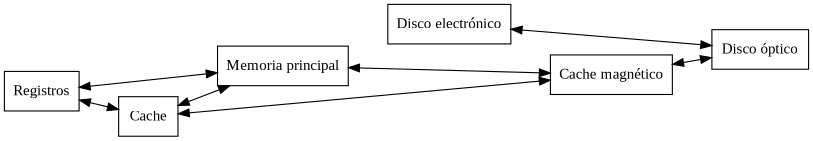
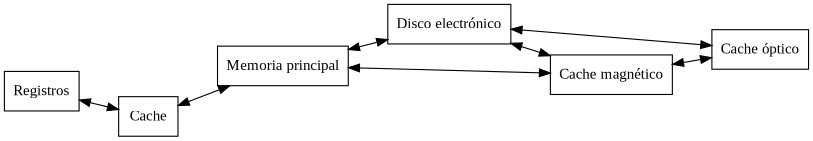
node "Disco óptico": label "Disco óptico" -> "Cache óptico"
edge "Memoria principal" -- "Registros": now "Memoria principal" -- "Disco electrónico"
edge "Cache magnético" -- "Cache": now "Cache magnético" -- "Disco electrónico"
